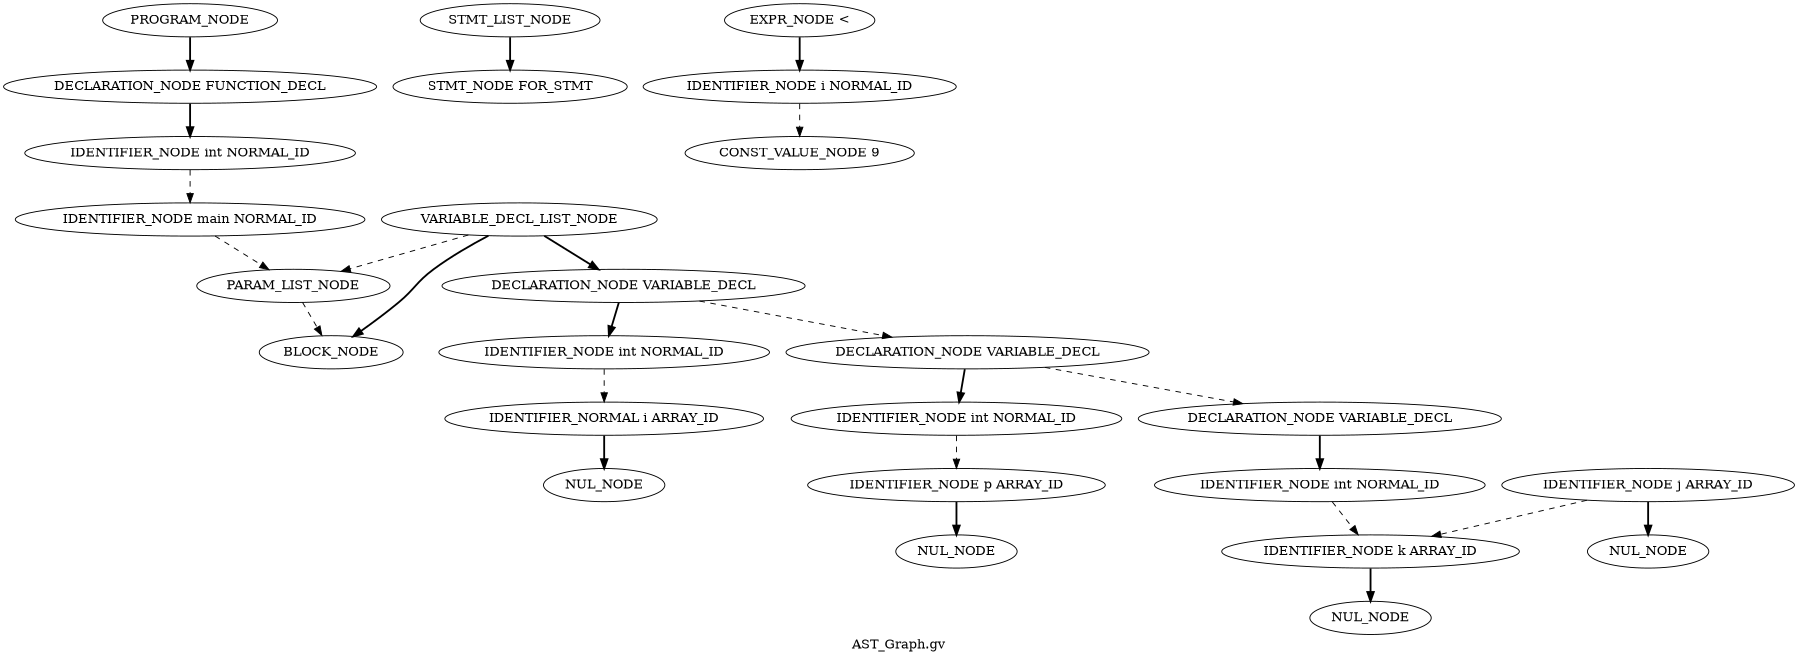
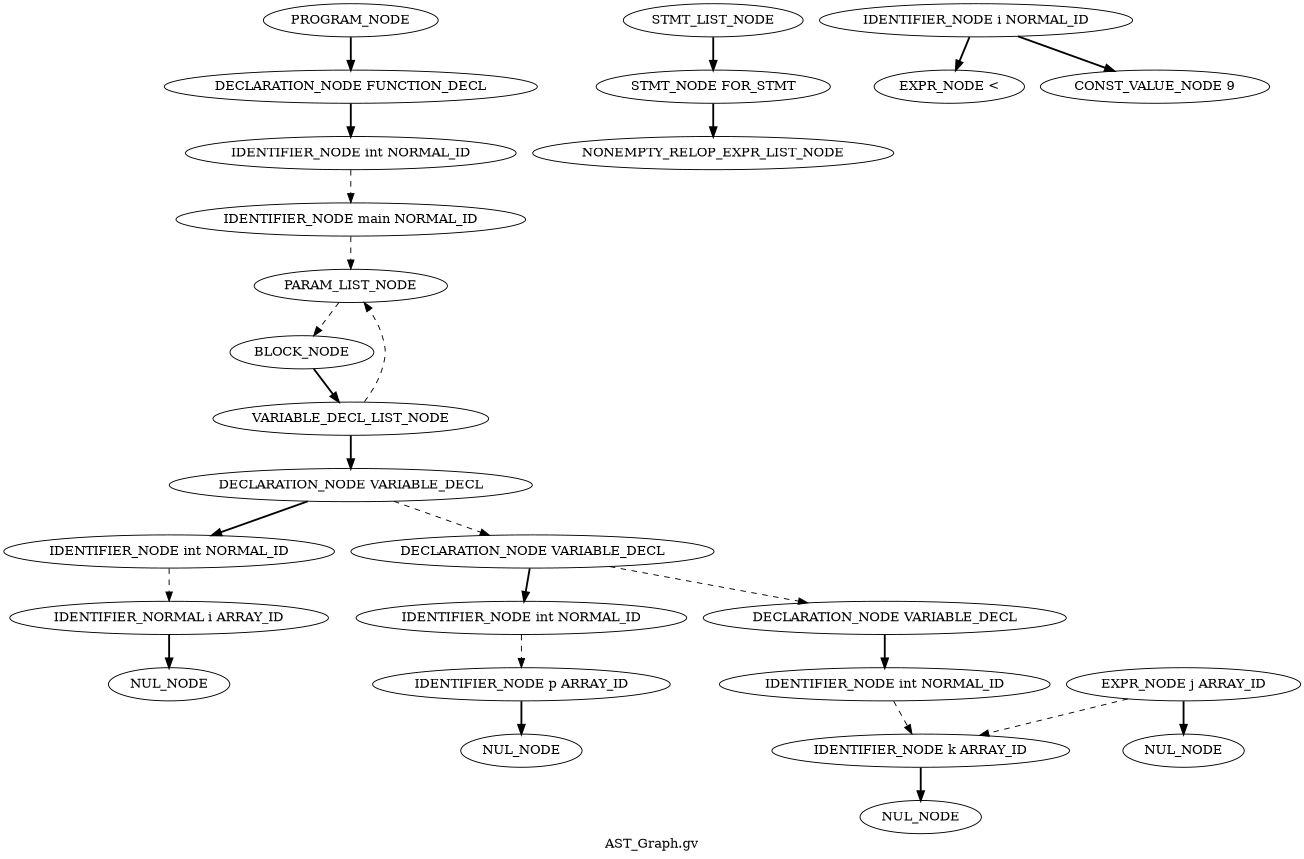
edge "EXPR_NODE <" -> "IDENTIFIER_NODE i NORMAL_ID": reversed
edge "IDENTIFIER_NODE i NORMAL_ID" -> "CONST_VALUE_NODE 9": style dashed -> bold
node "NONEMPTY_RELOP_EXPR_LIST_NODE": added
edge "VARIABLE_DECL_LIST_NODE" -> "BLOCK_NODE": reversed
node "IDENTIFIER_NODE j ARRAY_ID": label "IDENTIFIER_NODE j ARRAY_ID" -> "EXPR_NODE j ARRAY_ID"
